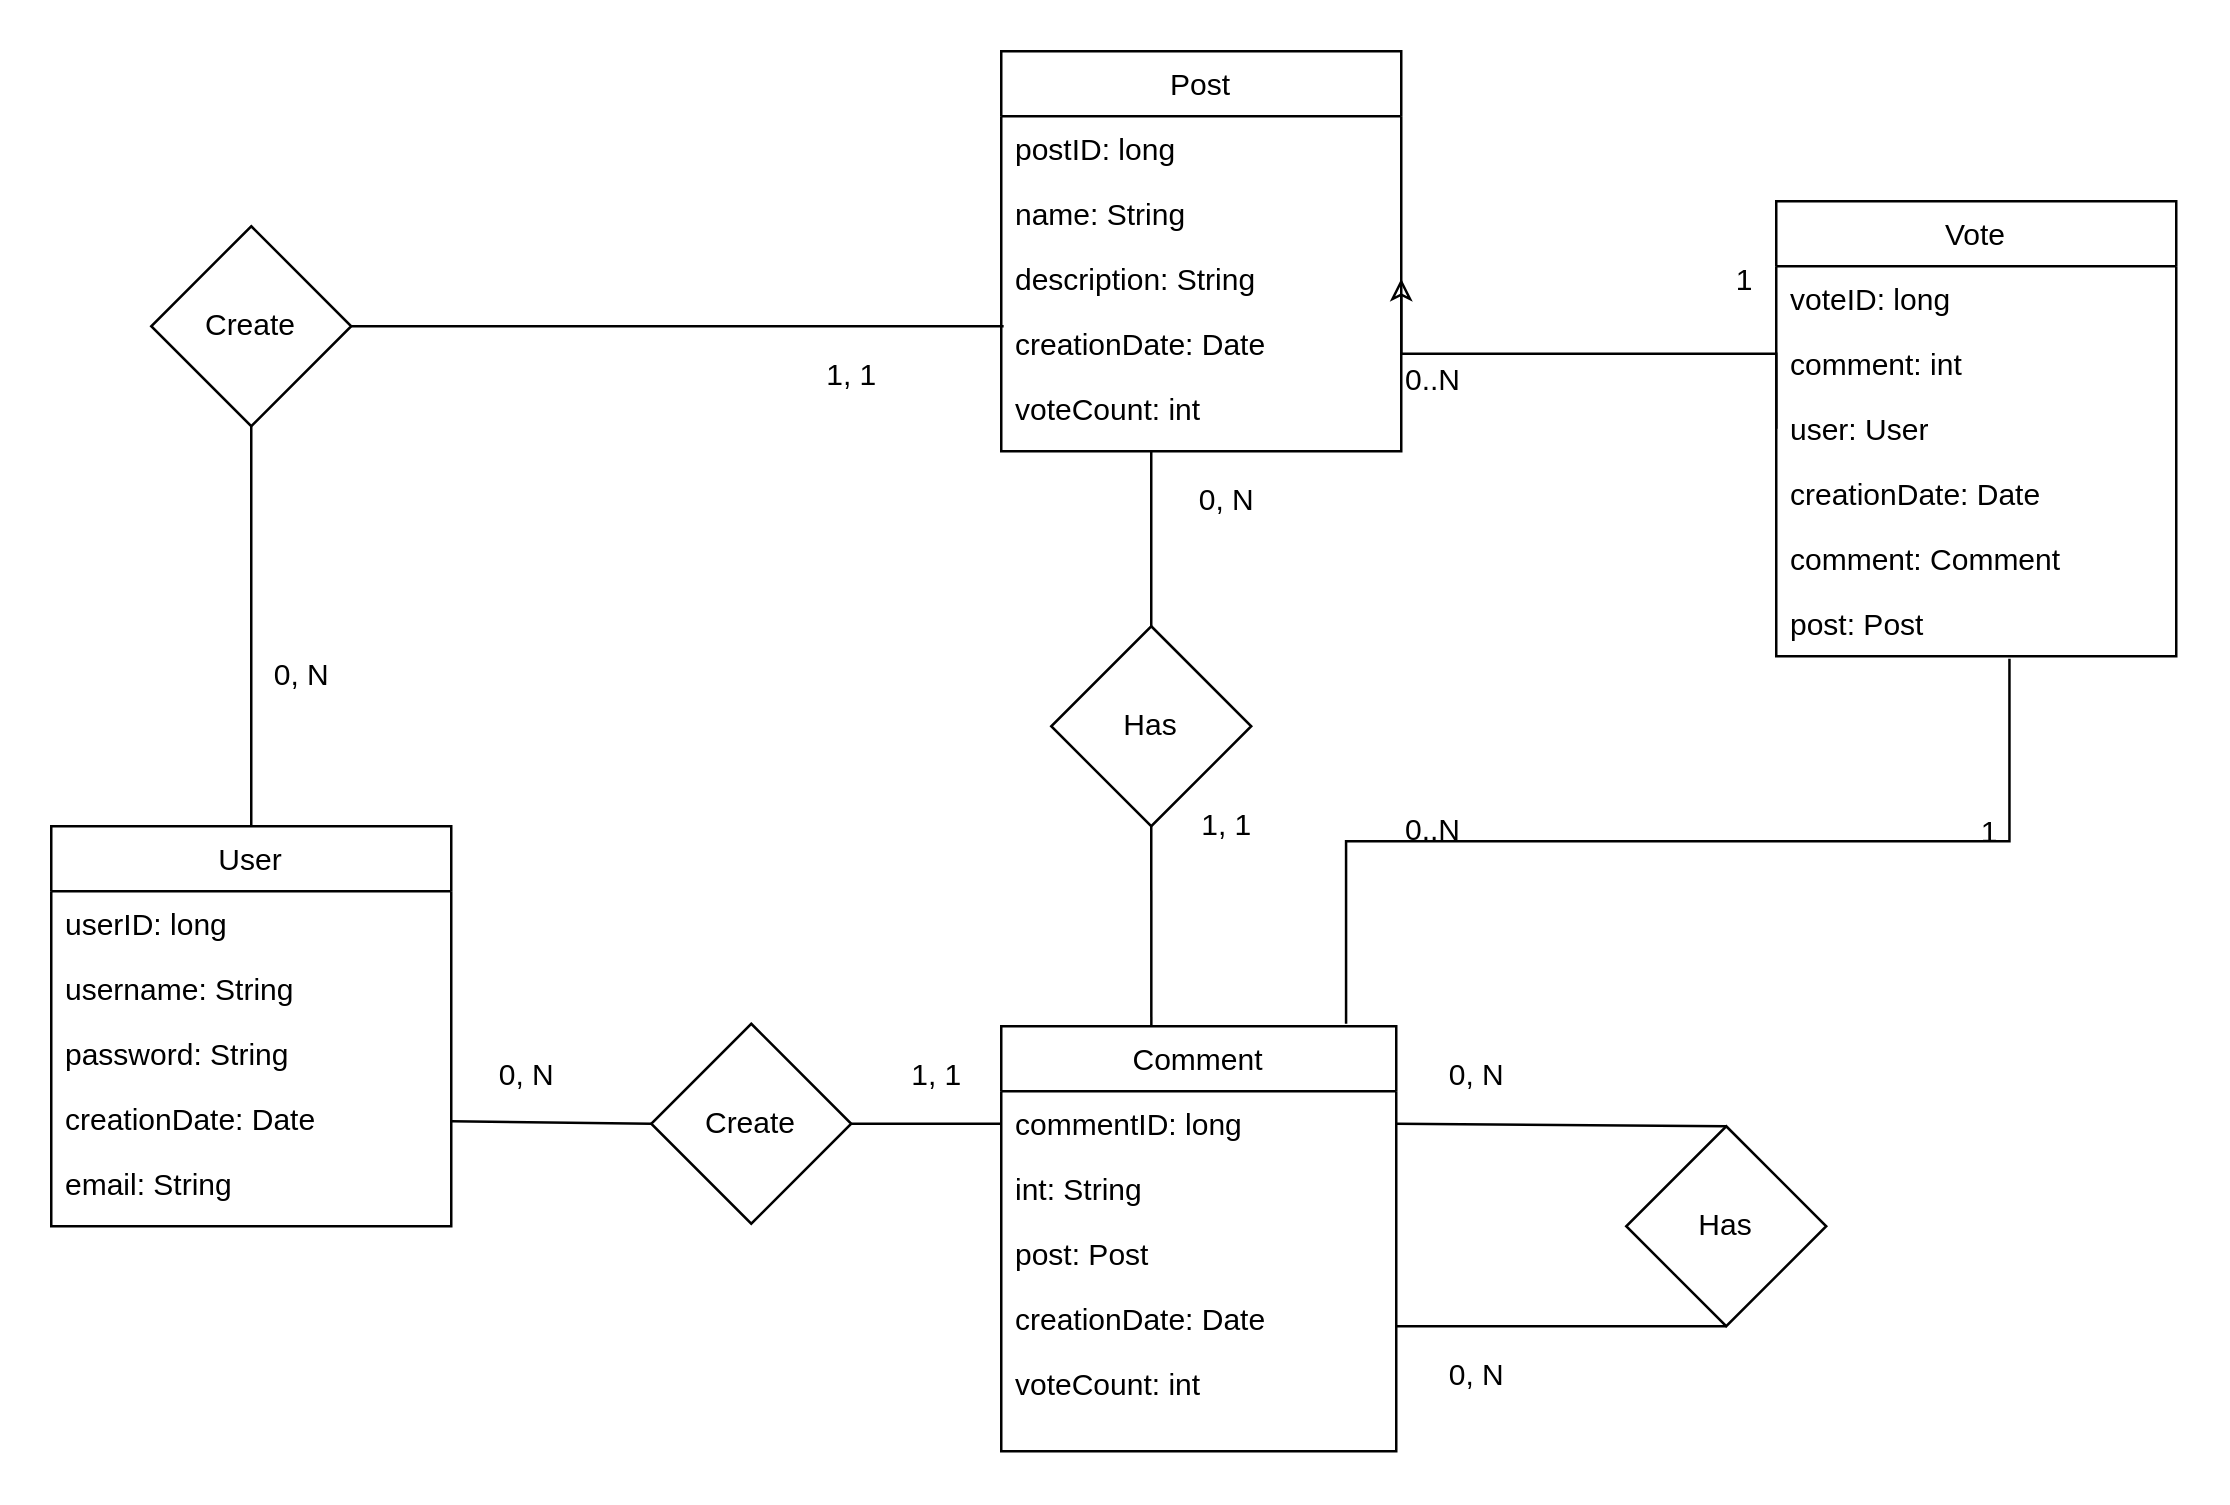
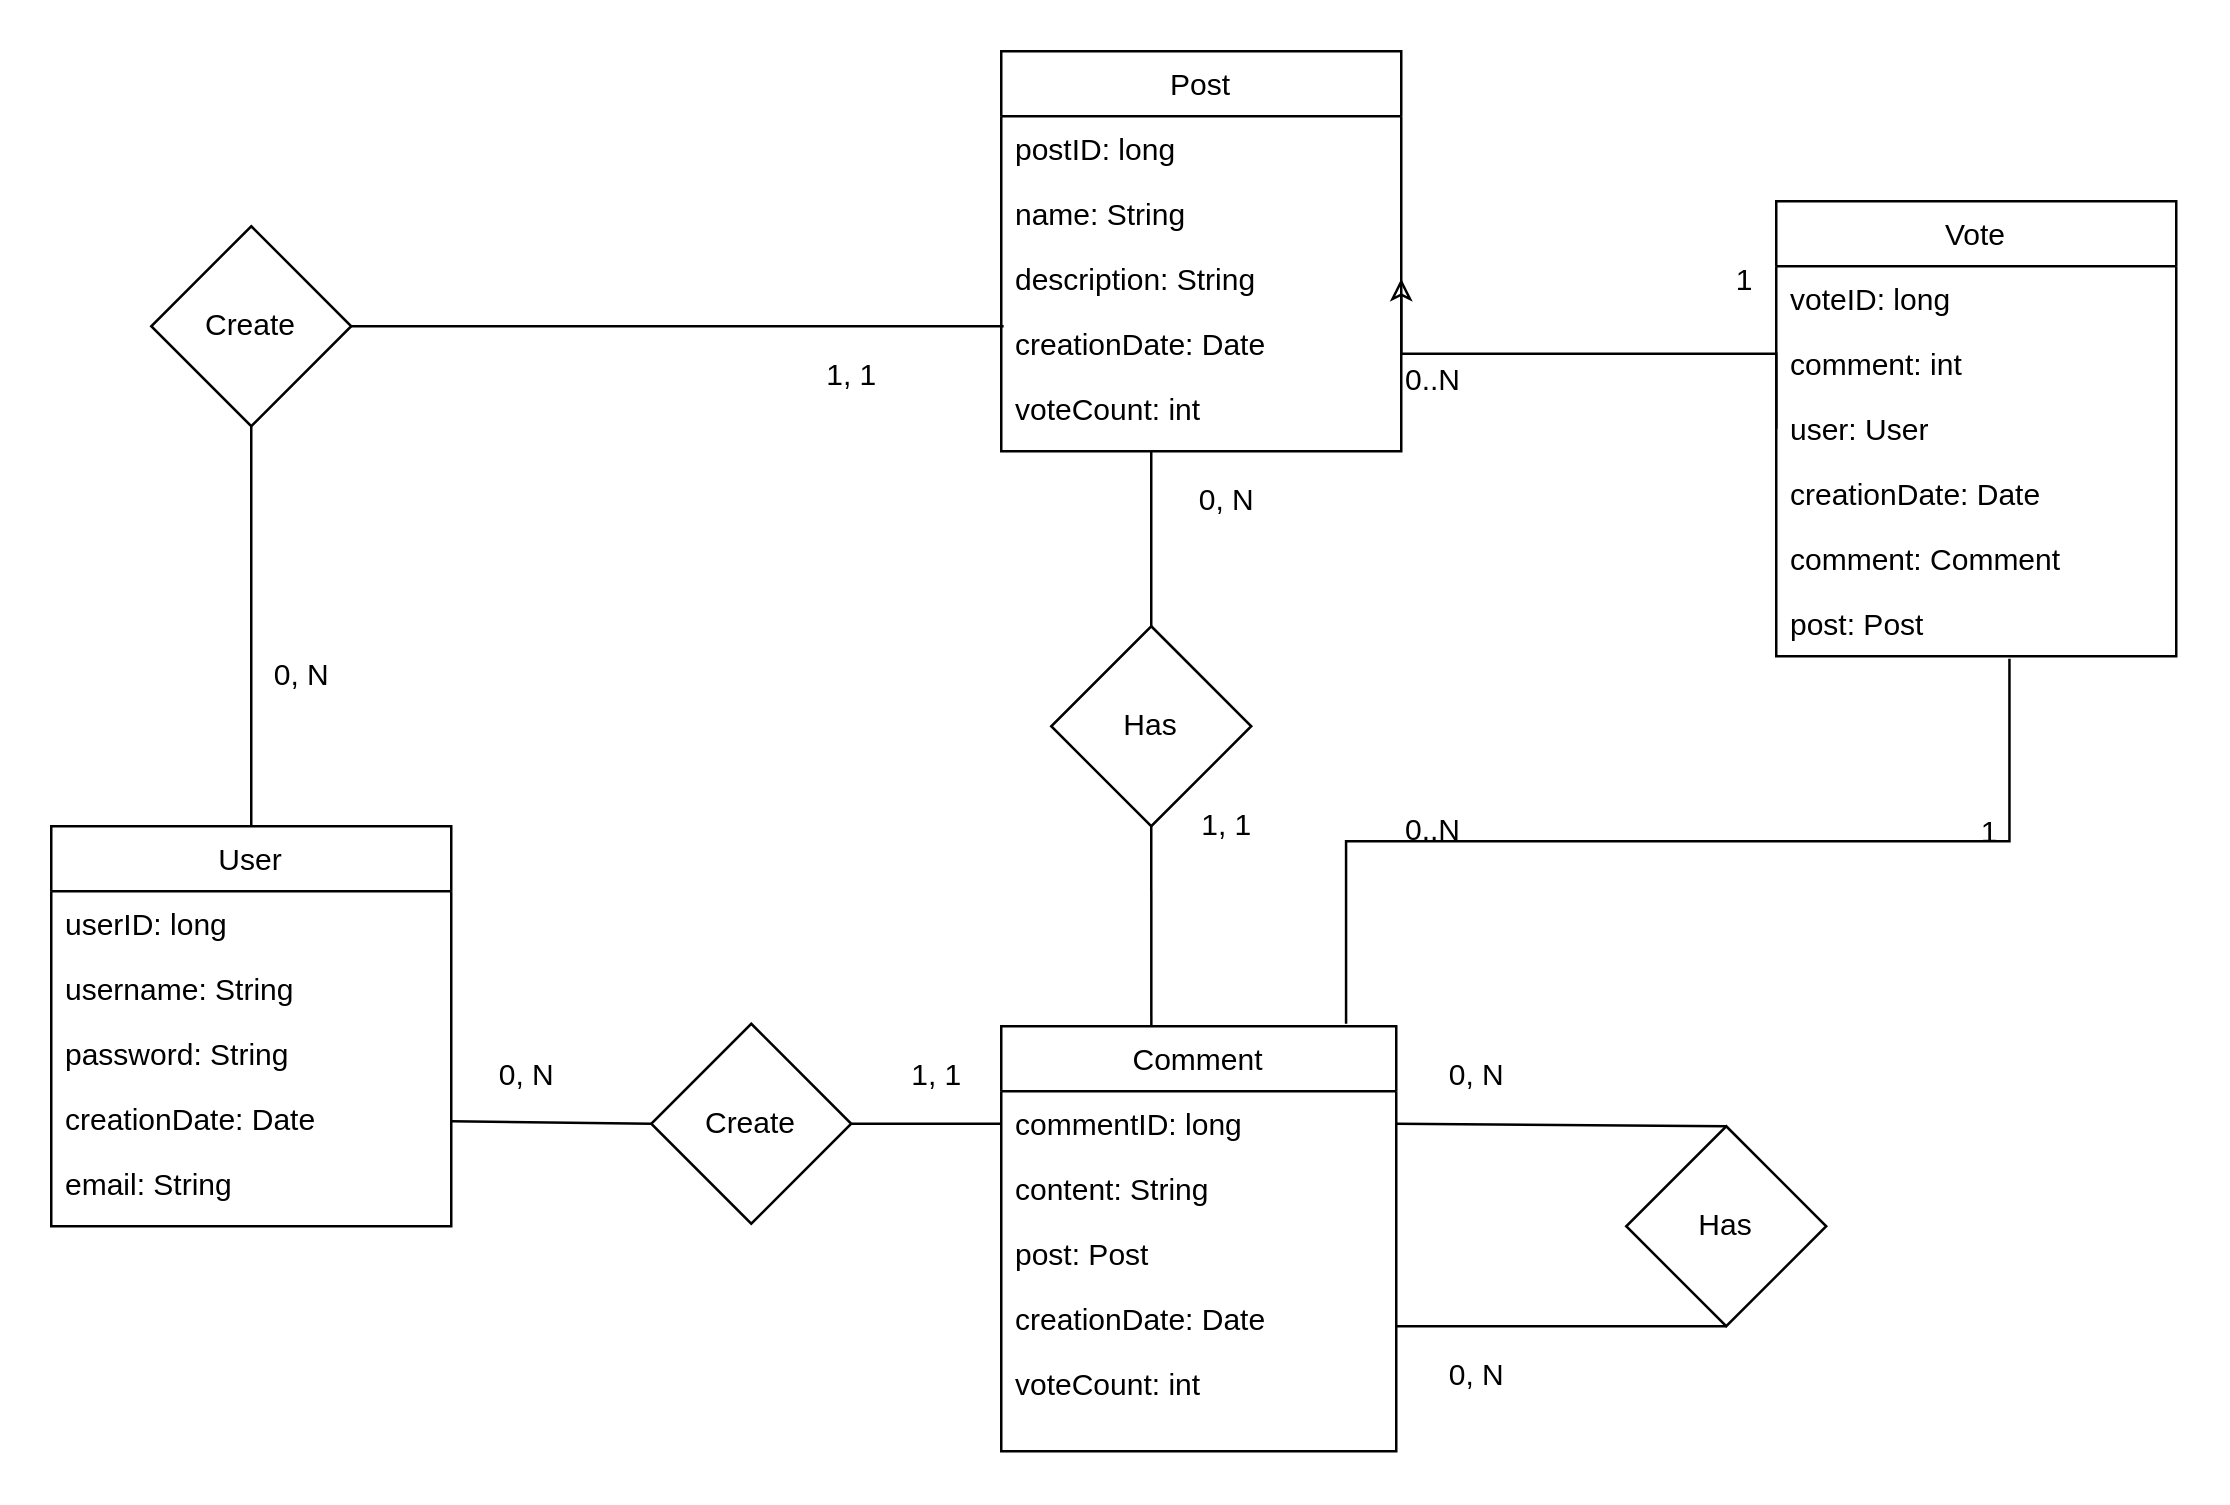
node "int: String": label "int: String" -> "content: String"
